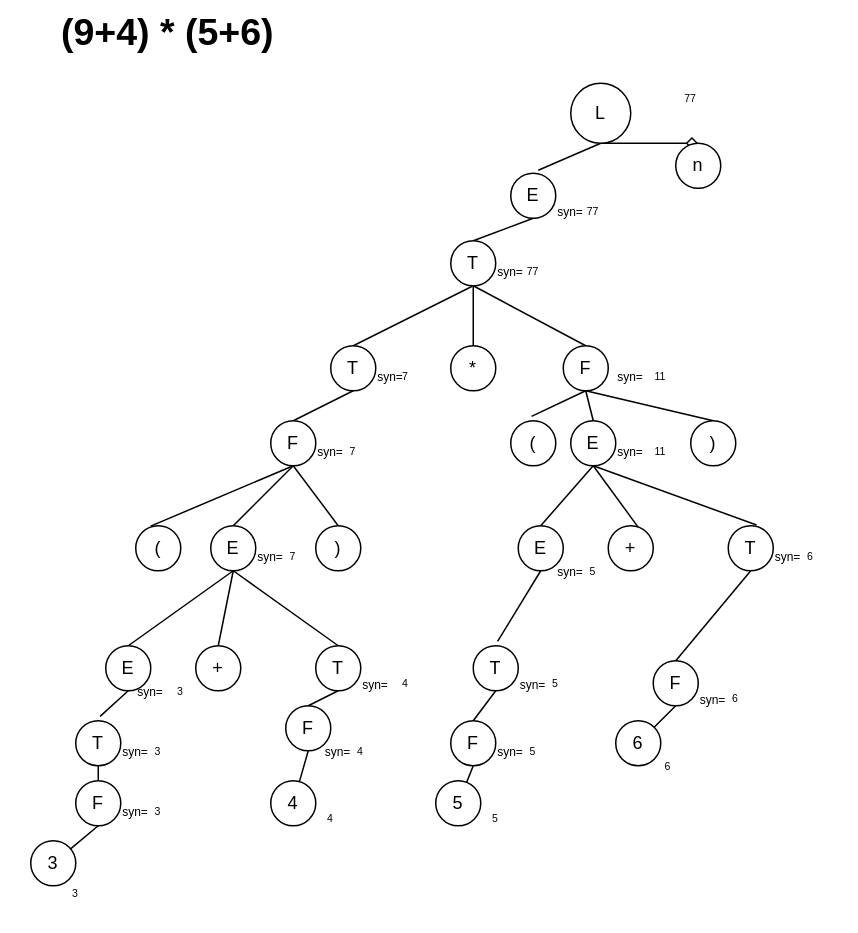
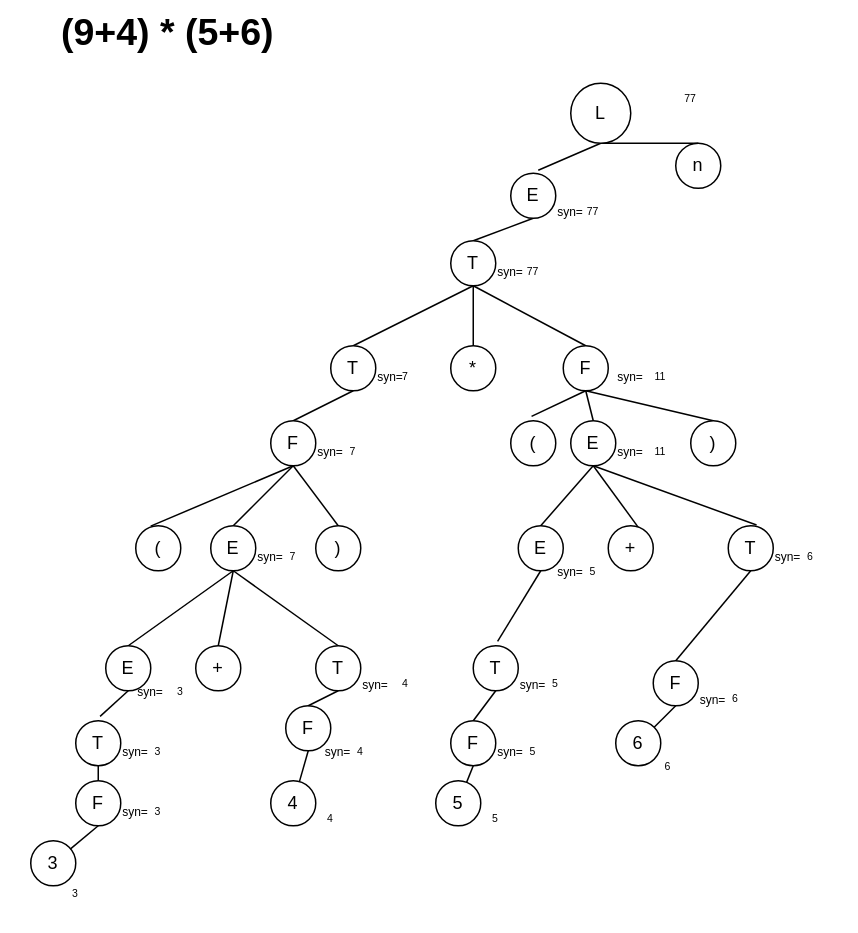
edge "L" -> "n": arrowhead diamond -> none
